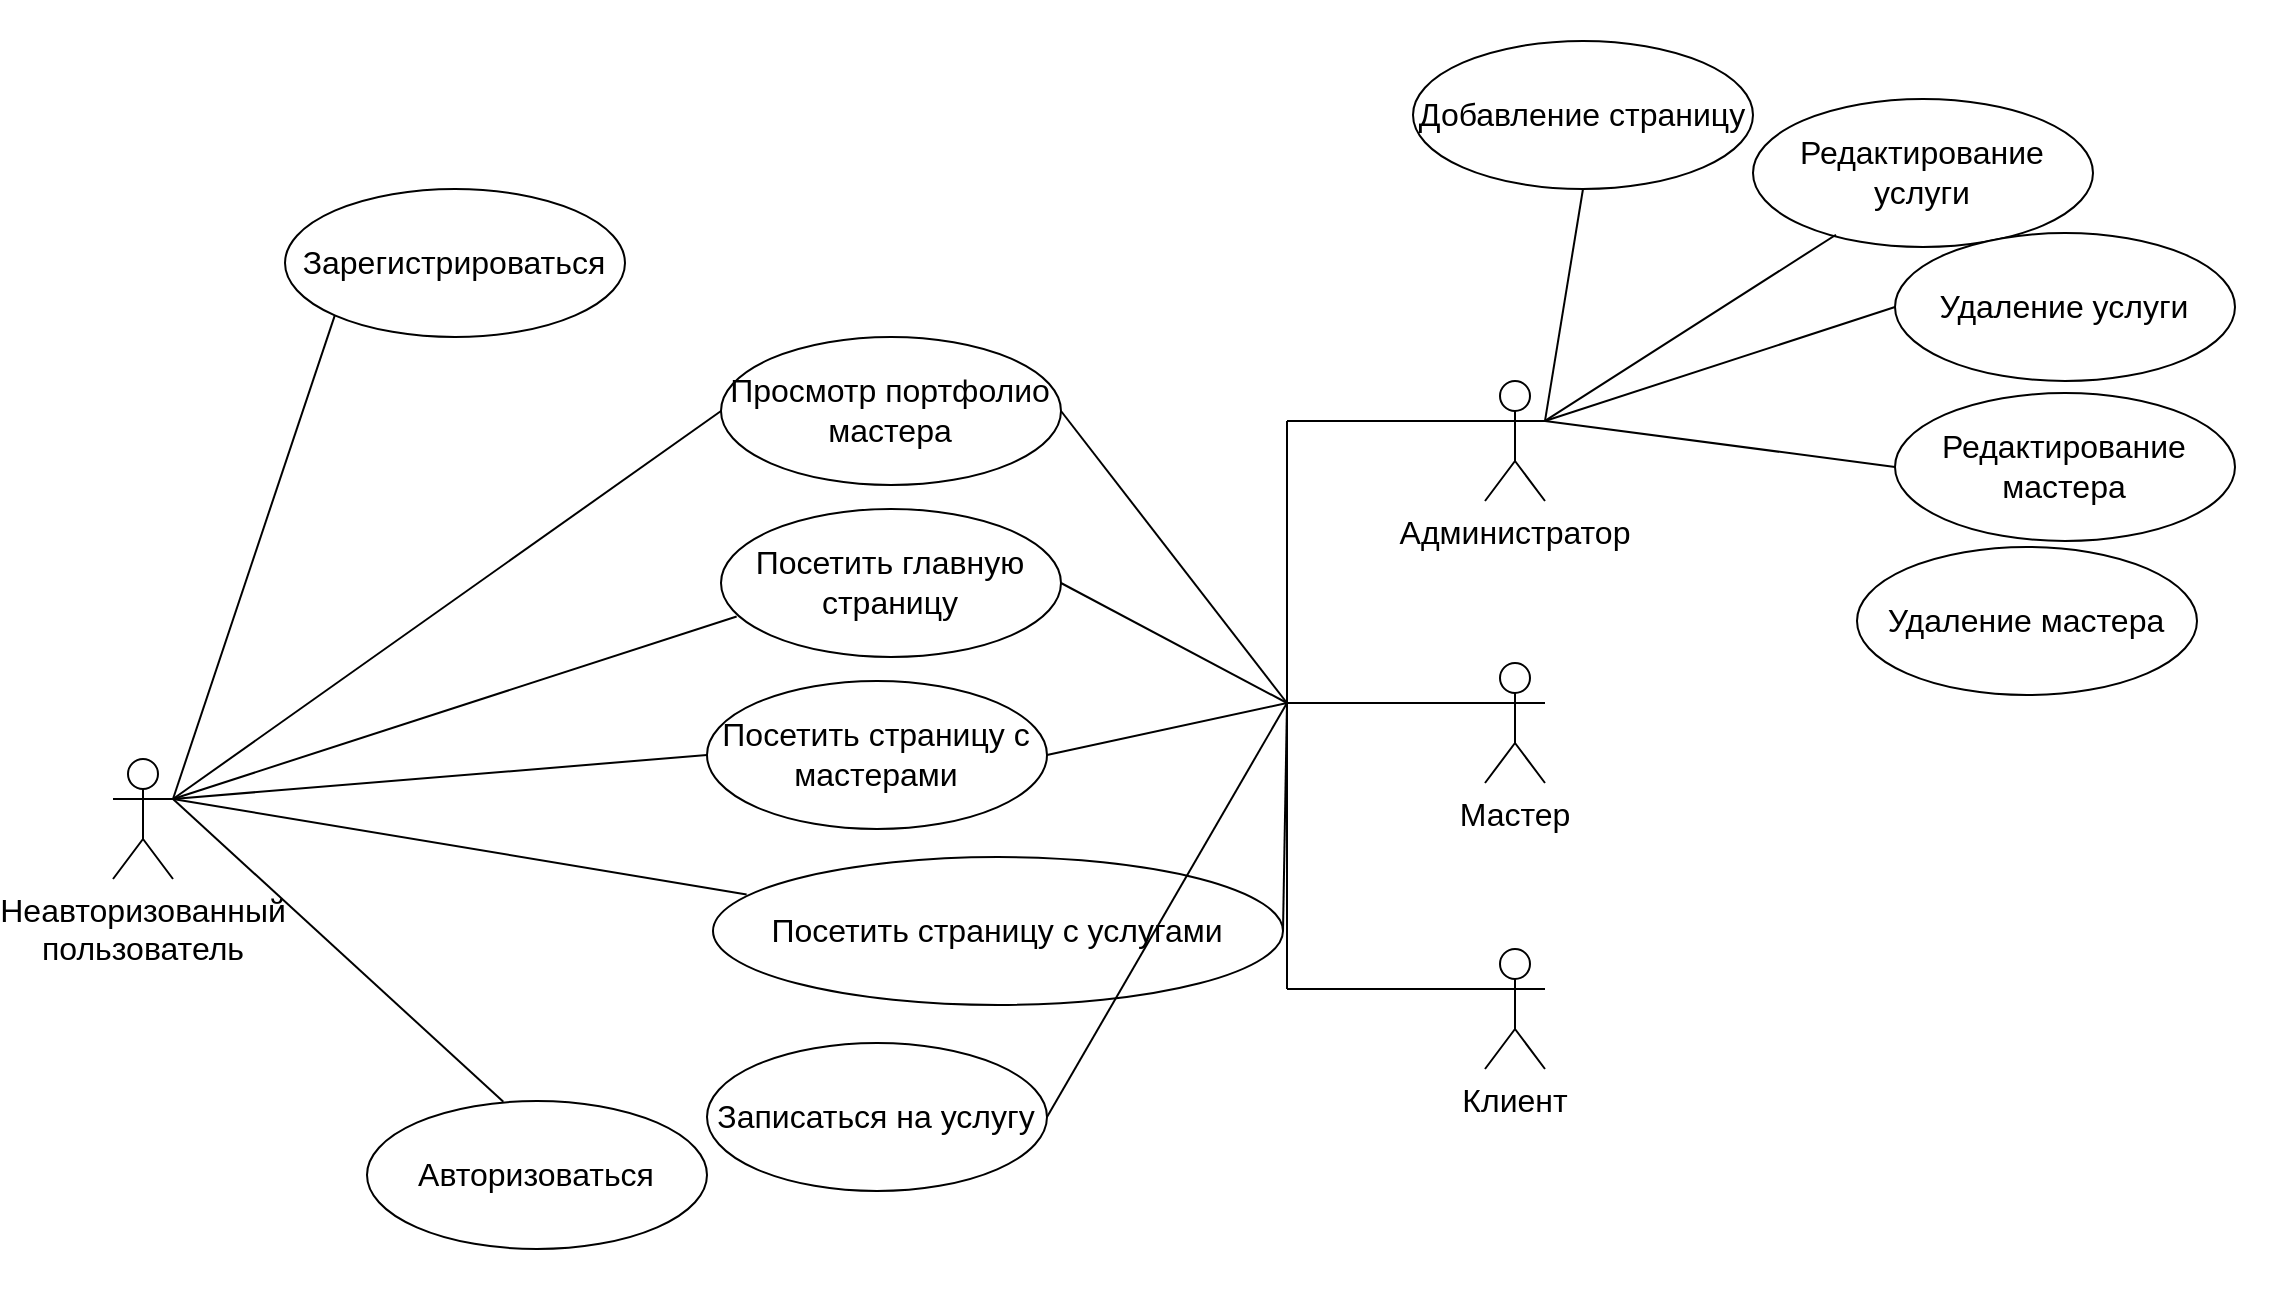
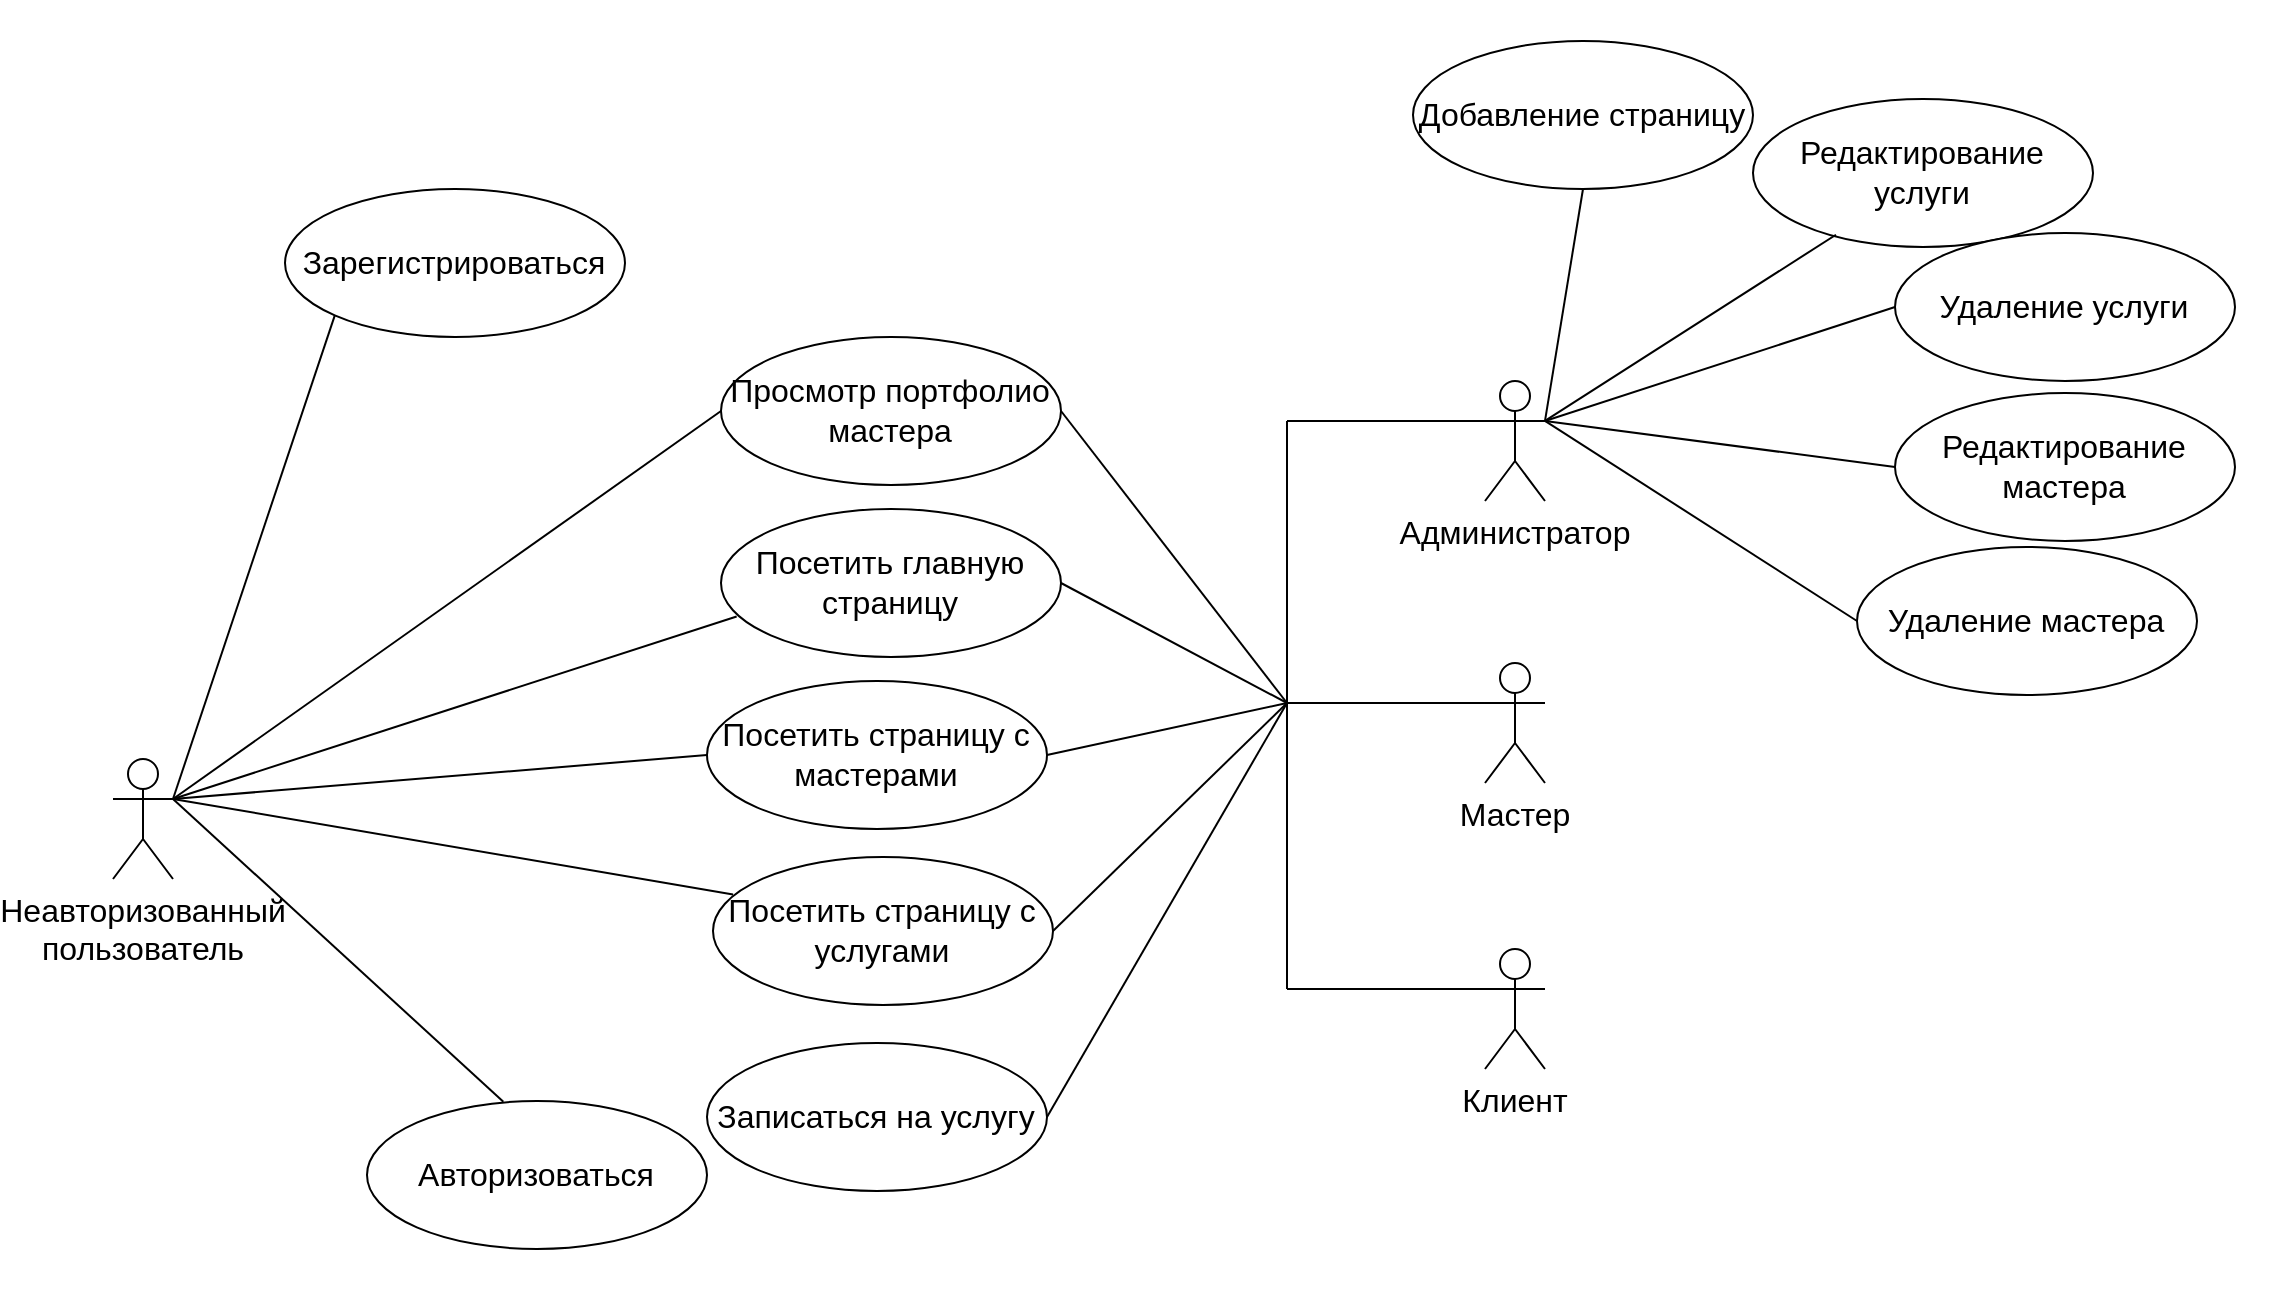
edge "Администратор" -- "Удаление мастера": added
node "Посетить страницу с услугами": size 570x148 -> 340x148
